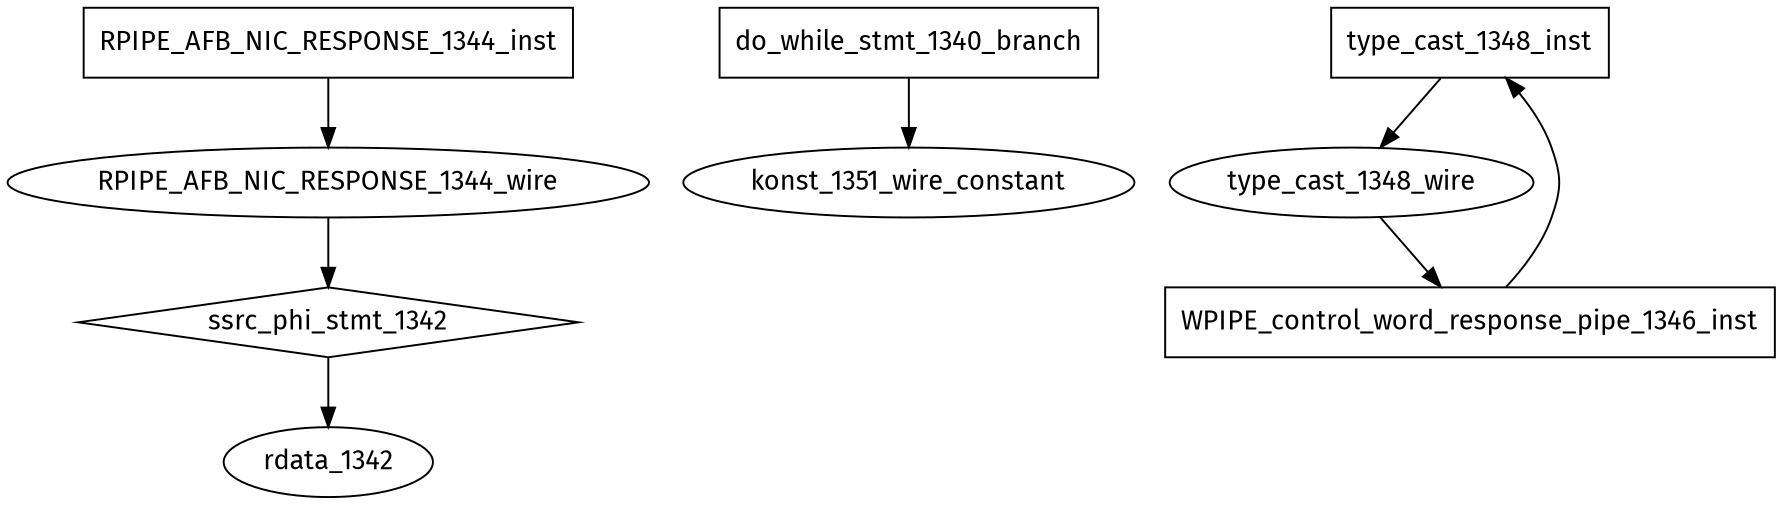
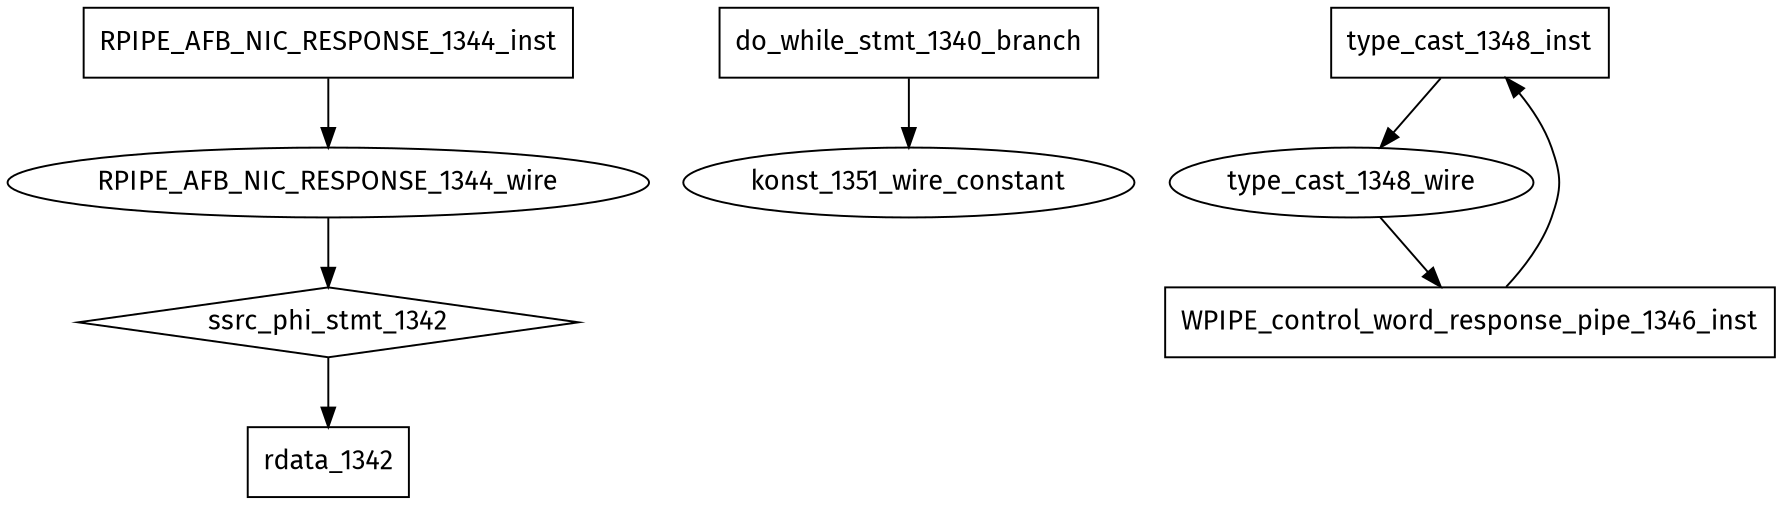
node "rdata_1342": shape ellipse -> box
